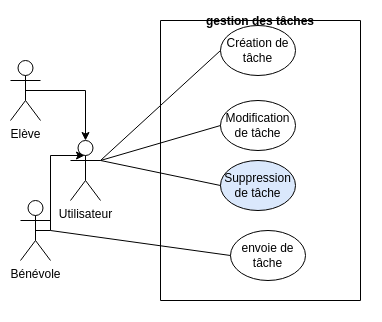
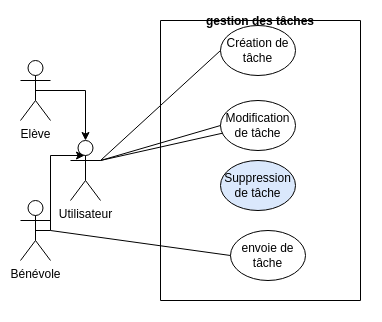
node "Elève": moved (26, 91) -> (36, 91)
edge "Utilisateur" -- "Suppression de tâche": now "Utilisateur" -- "Modification de tâche"
